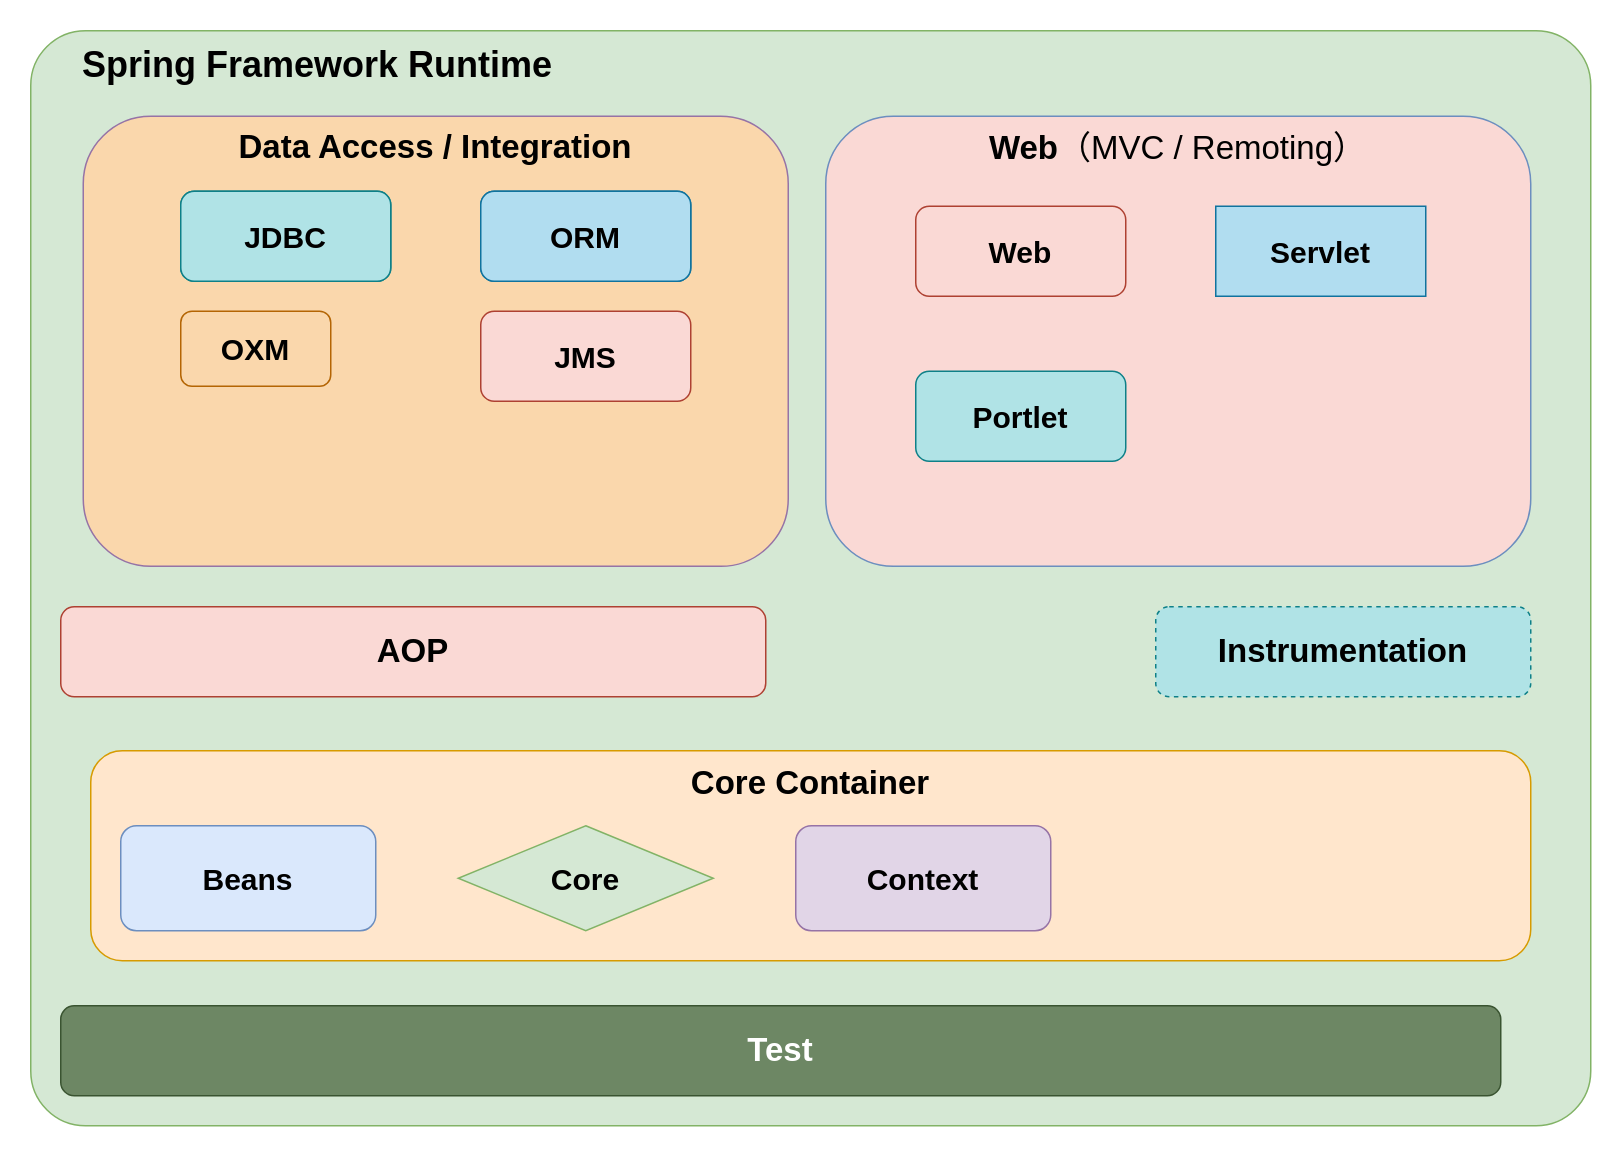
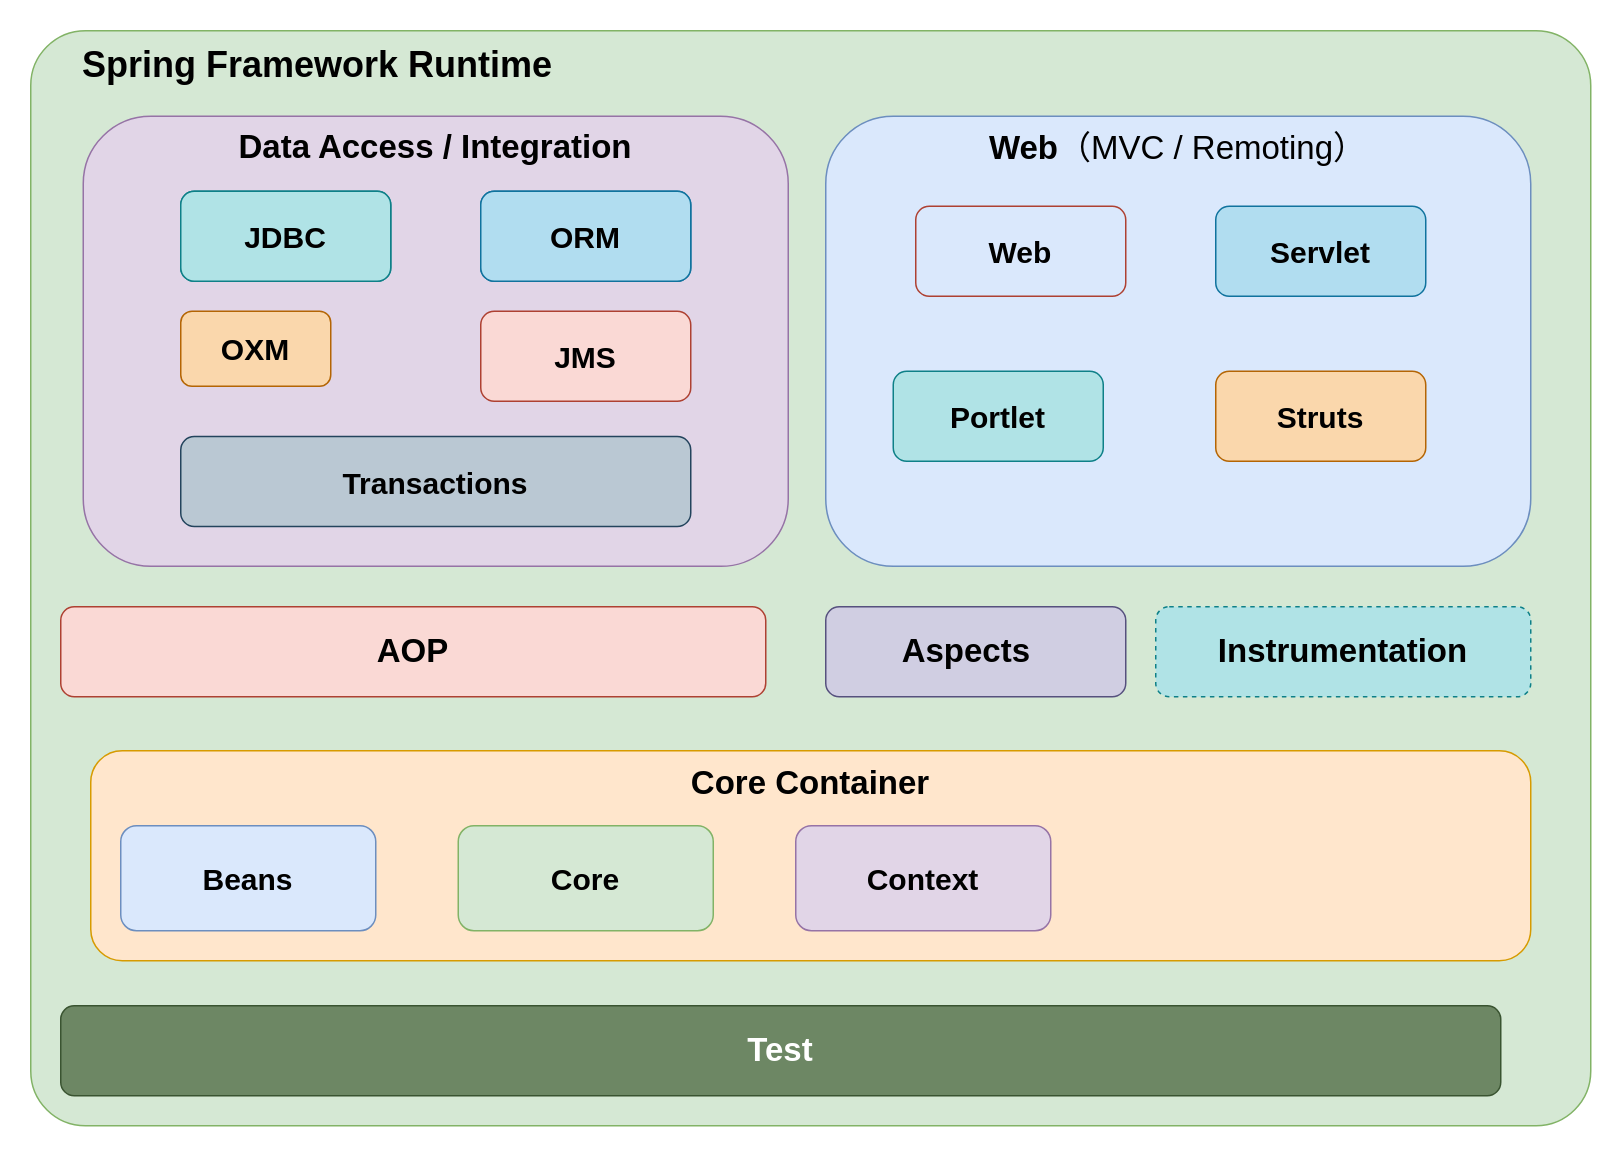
node "Web": fillcolor #fad9d5 -> #dae8fc
node "Servlet": shape rectangle -> rounded rectangle
node "Data Access / Integration": fillcolor #fad7ac -> #e1d5e7
node "Web（MVC / Remoting）": fillcolor #fad9d5 -> #dae8fc
node "Portlet": moved (1021, 416) -> (998, 416)
node "Struts": added
node "Transactions": added
node "Aspects": added
node "Core": shape diamond -> rounded rectangle
